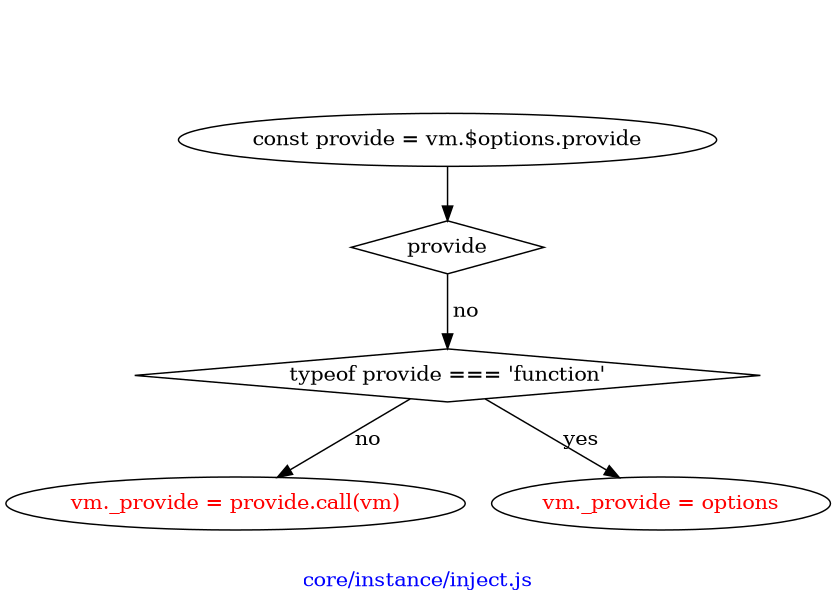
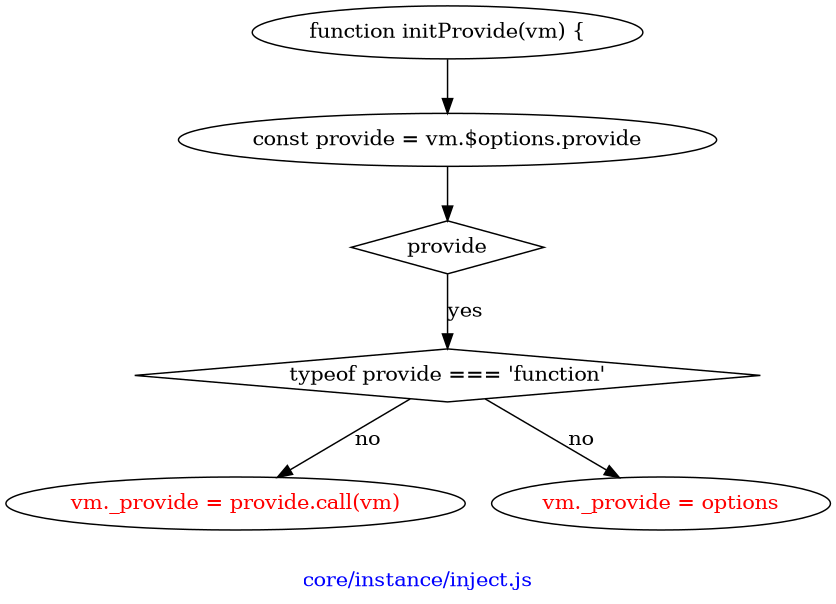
node "function initProvide(vm) {": added
edge "provide" -> "typeof provide === 'function'": label "no" -> "yes"
edge "typeof provide === 'function'" -> "vm._provide = options": label "yes" -> "no"
